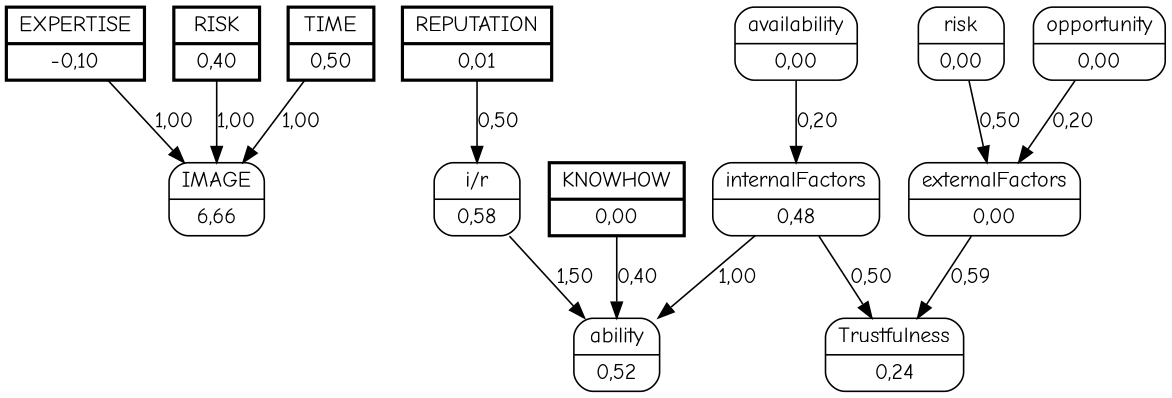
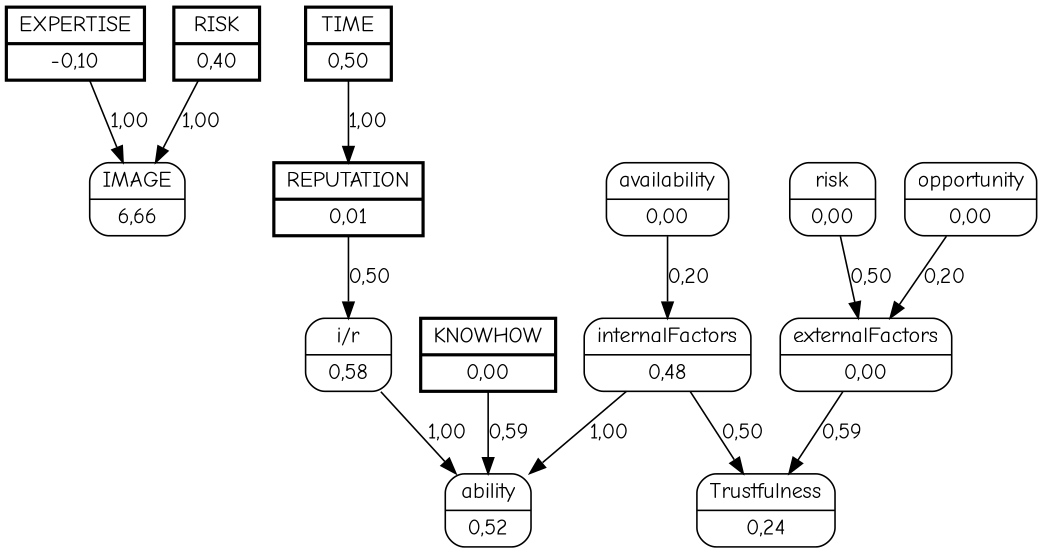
edge "TIME" -> "IMAGE": now "TIME" -> "REPUTATION"
edge "i/r" -> "ability": label "1,50" -> "1,00"
edge "KNOWHOW" -> "ability": label "0,40" -> "0,59"
